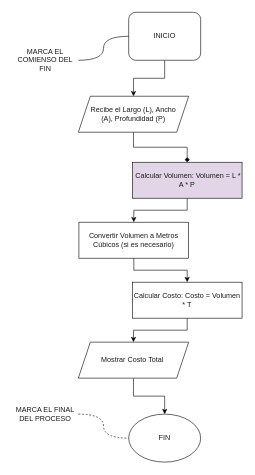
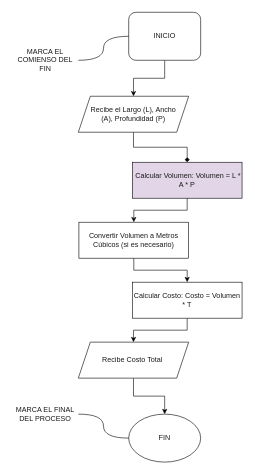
node "Mostrar Costo Total": label "Mostrar Costo Total" -> "Recibe Costo Total"
edge "MARCA EL FINAL DEL PROCESO" -- "FIN": style dashed -> solid
